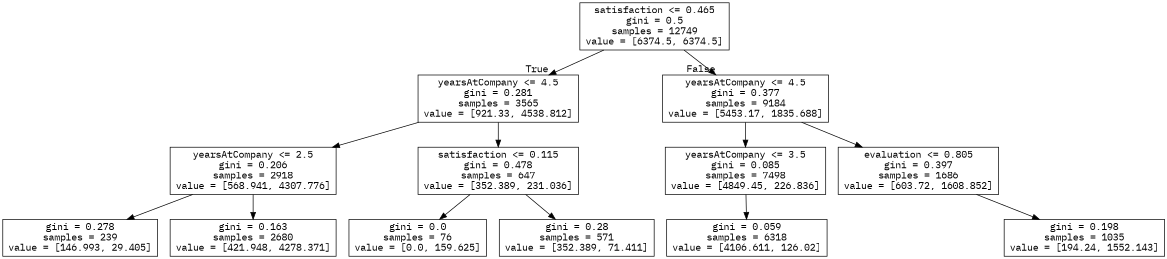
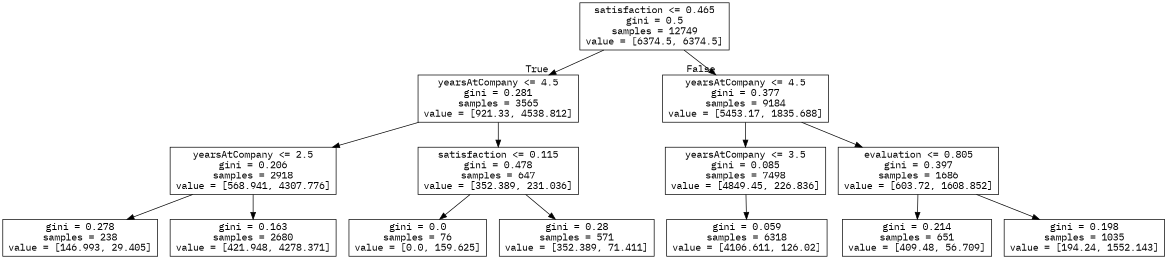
node "gini = 0.278 samples = 239 value = [146.993, 29.405]": label "gini = 0.278 samples = 239 value = [146.993, 29.405]" -> "gini = 0.278 samples = 238 value = [146.993, 29.405]"
node "gini = 0.214 samples = 651 value = [409.48, 56.709]": added
